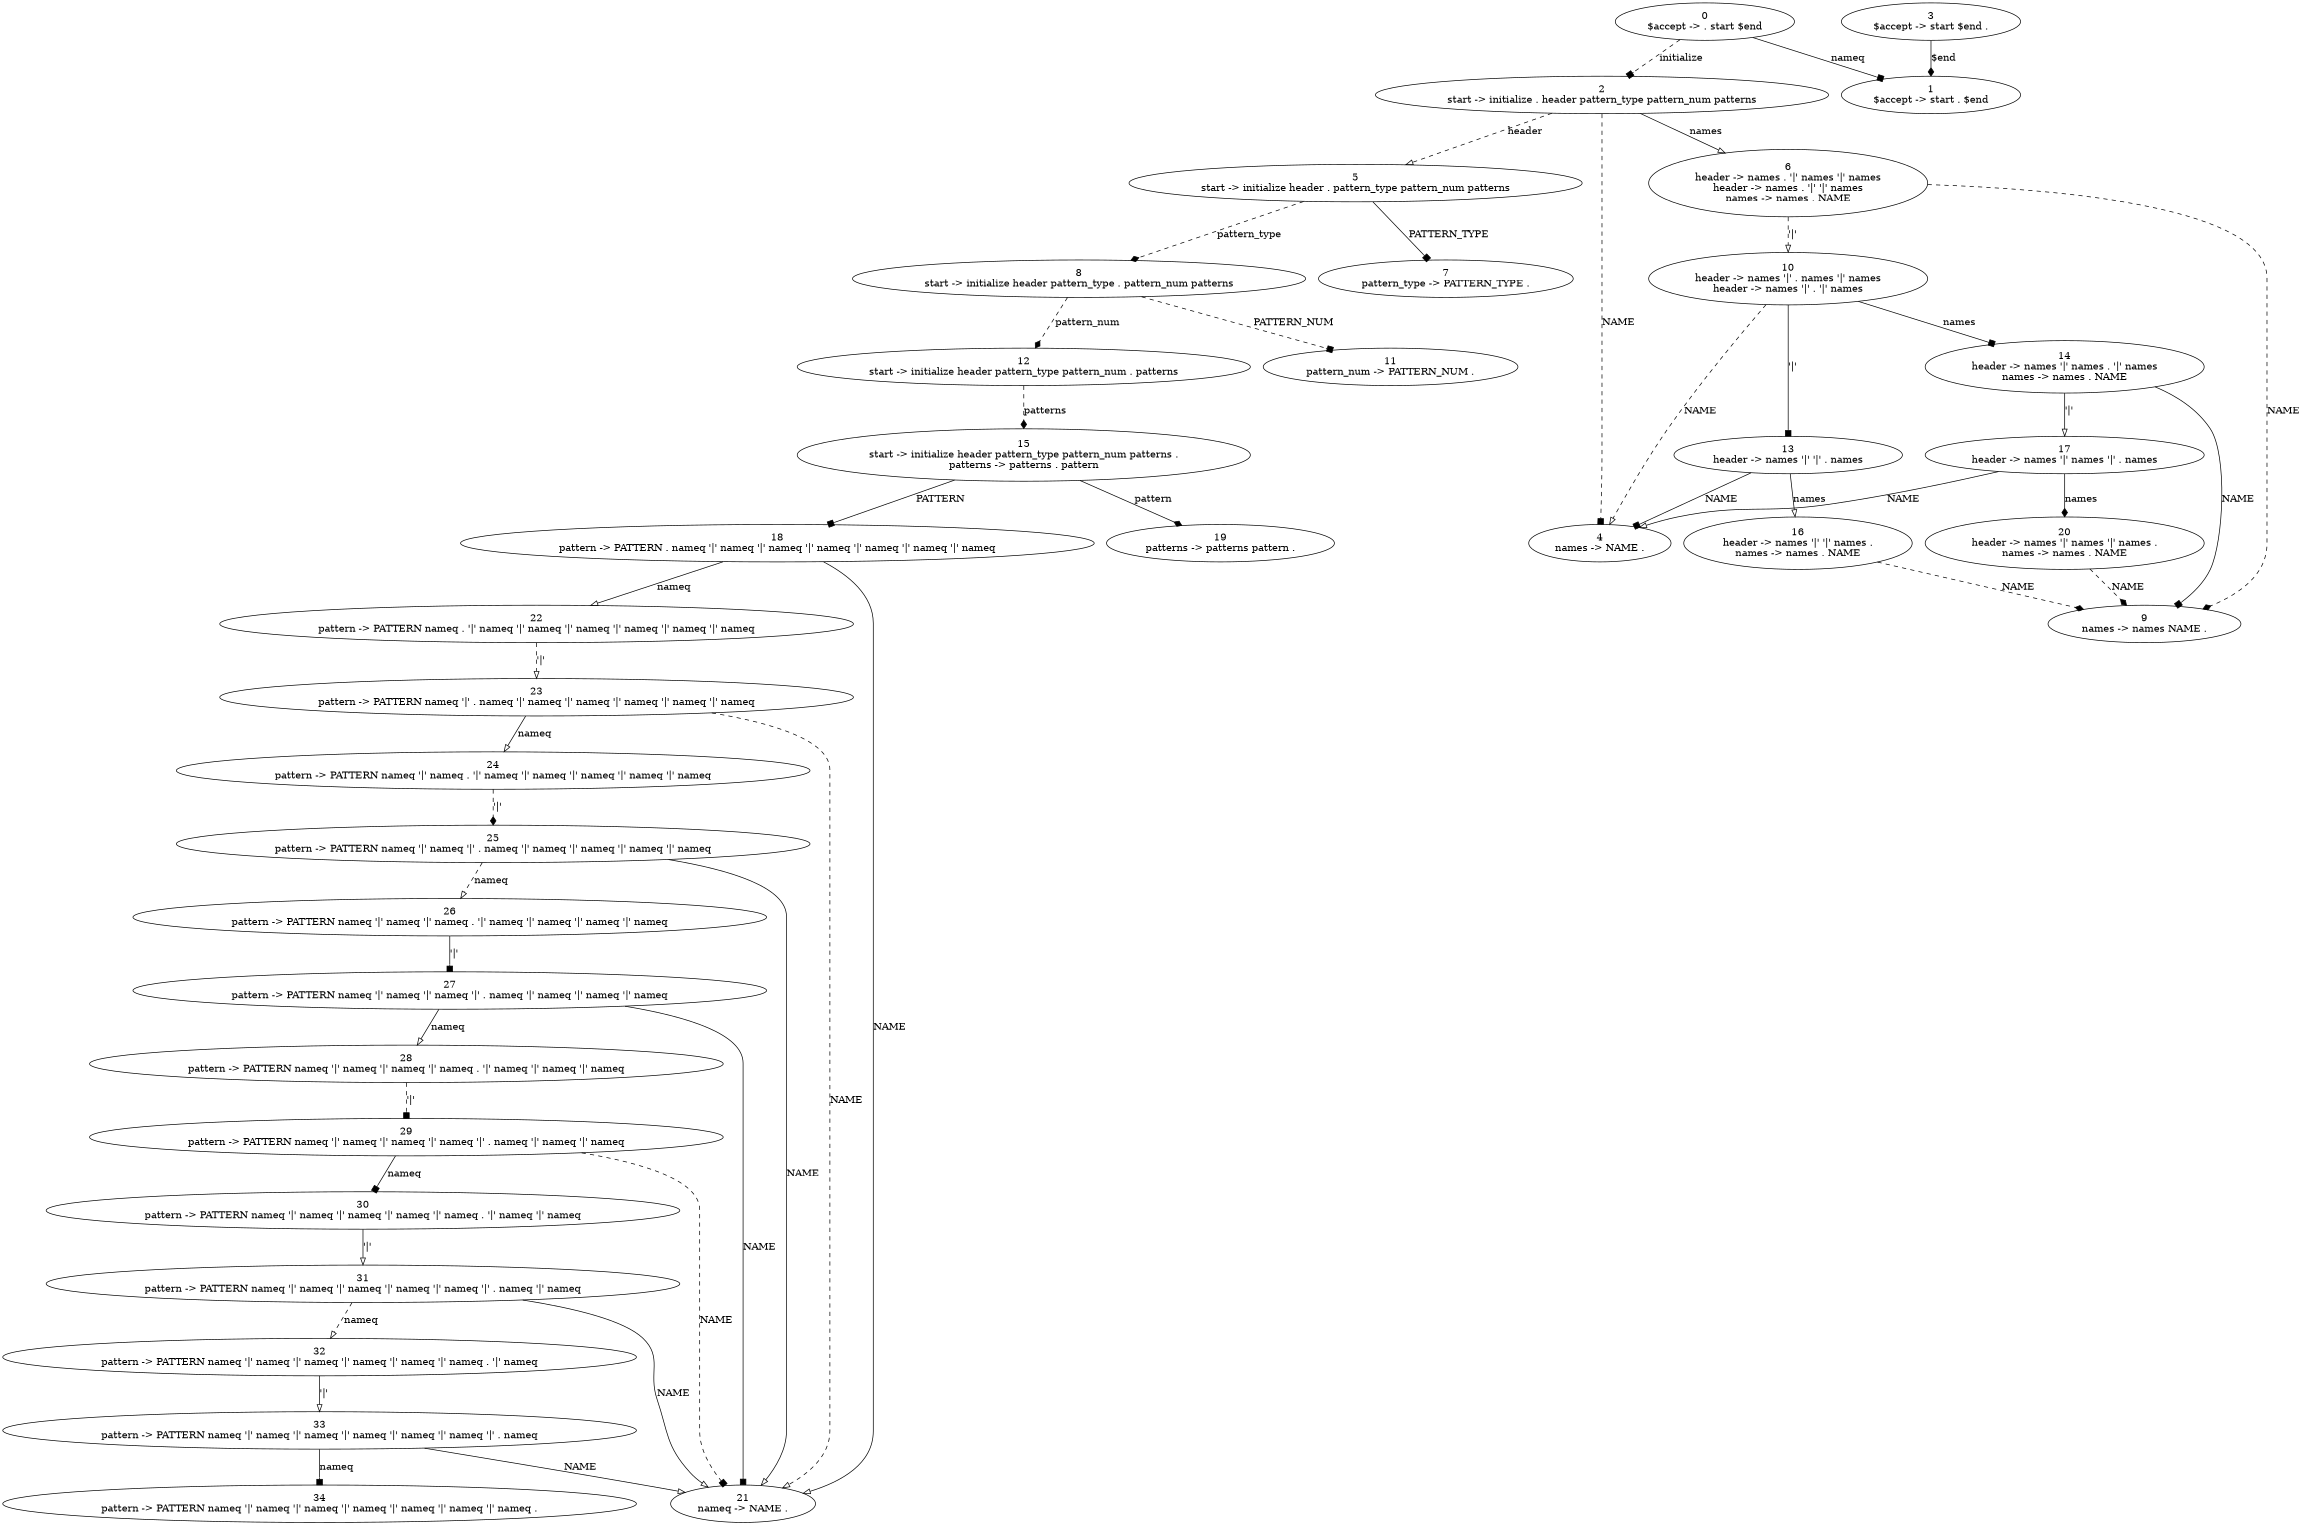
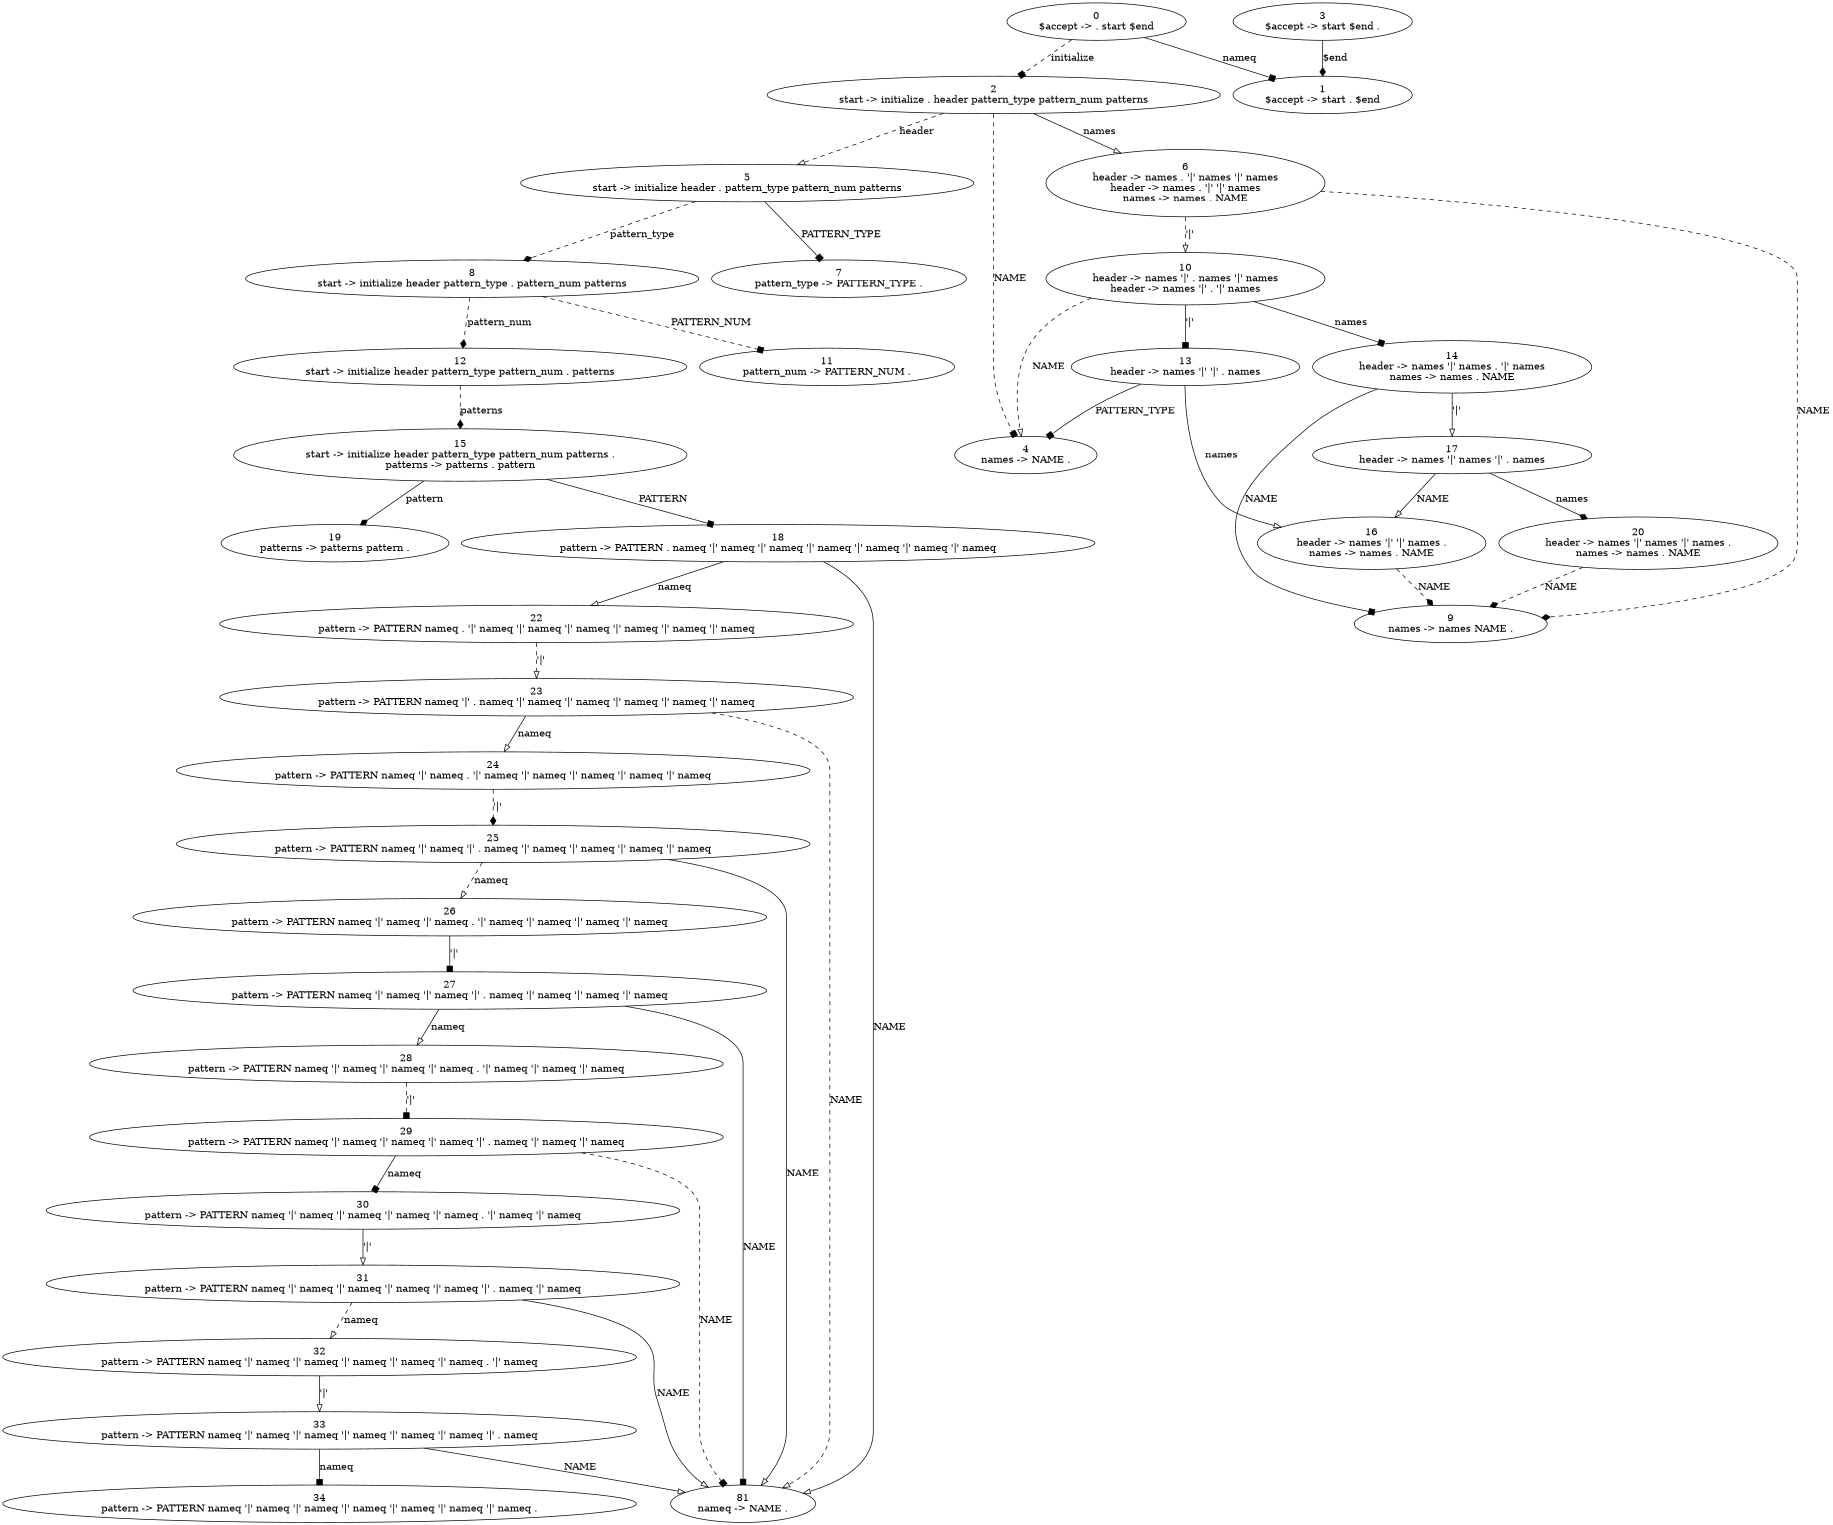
edge "13 header -> names '|' '|' . names" -> "4 names -> NAME .": label "NAME" -> "PATTERN_TYPE"
edge "17 header -> names '|' names '|' . names" -> "4 names -> NAME .": now "17 header -> names '|' names '|' . names" -> "16 header -> names '|' '|' names . names -> names . NAME"
node "21 nameq -> NAME .": label "21 nameq -> NAME ." -> "81 nameq -> NAME ."
